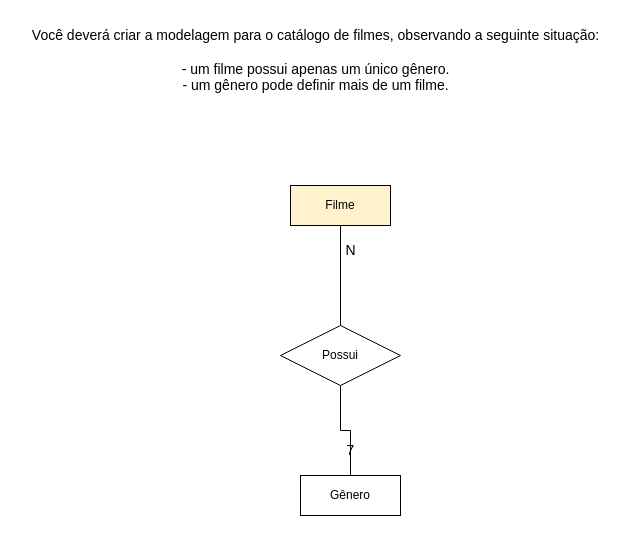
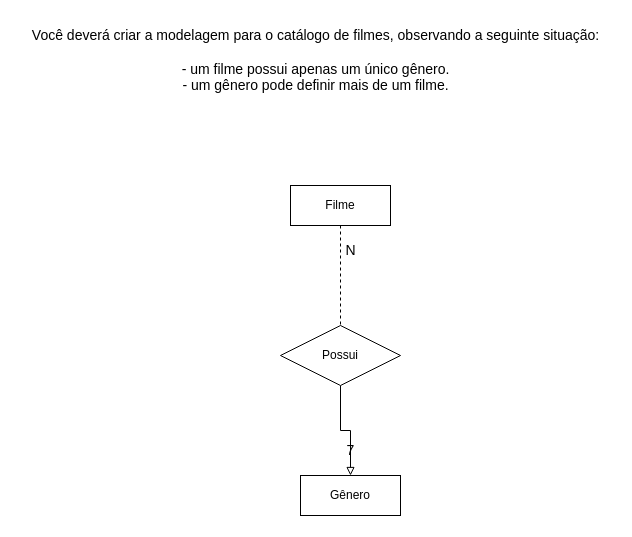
node "Filme": fillcolor #fff2cc -> #ffffff
edge "Filme" -- "Possui": style solid -> dashed
edge "Possui" -- "Gênero": arrowhead none -> block
